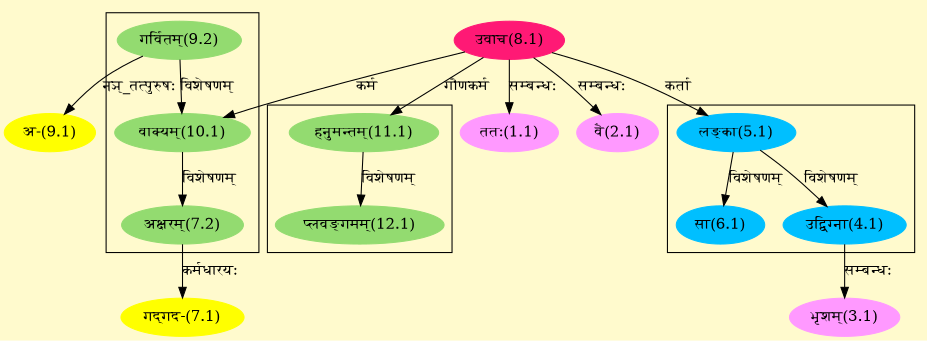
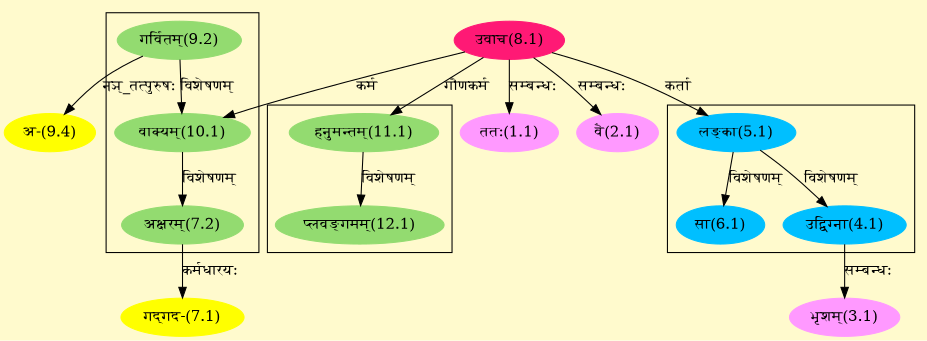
node "अ-(9.1)": label "अ-(9.1)" -> "अ-(9.4)"
